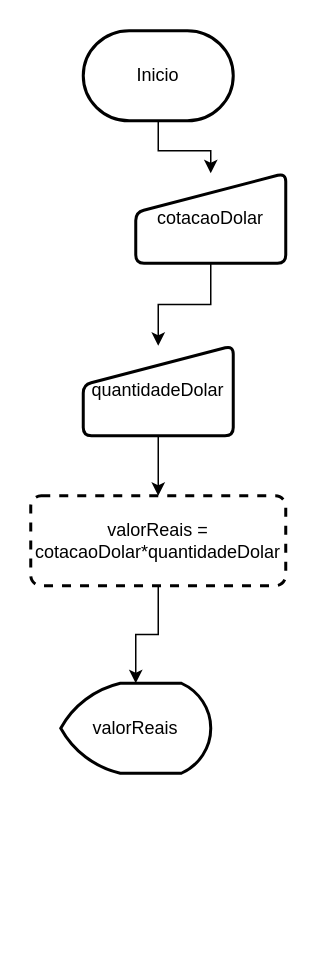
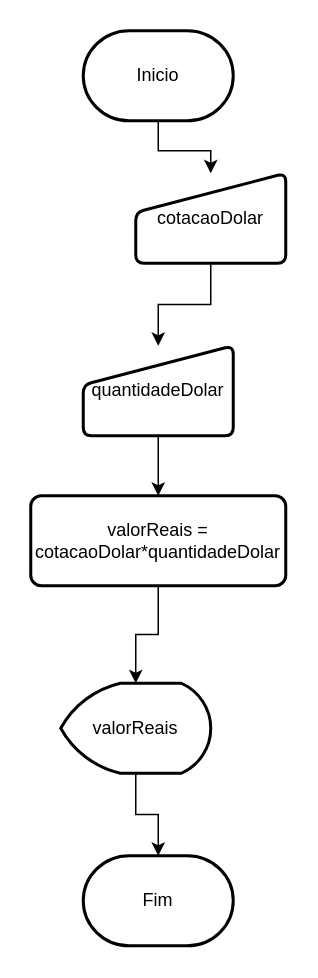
node "valorReais = cotacaoDolar*quantidadeDolar": style dashed -> solid
edge "valorReais" -> "Fim": added
node "Fim": added
